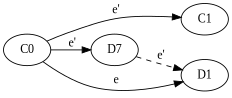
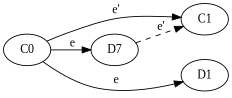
edge "C0" -> "D7": label " e'" -> " e"
edge "D7" -> "D1": now "D7" -> "C1"
